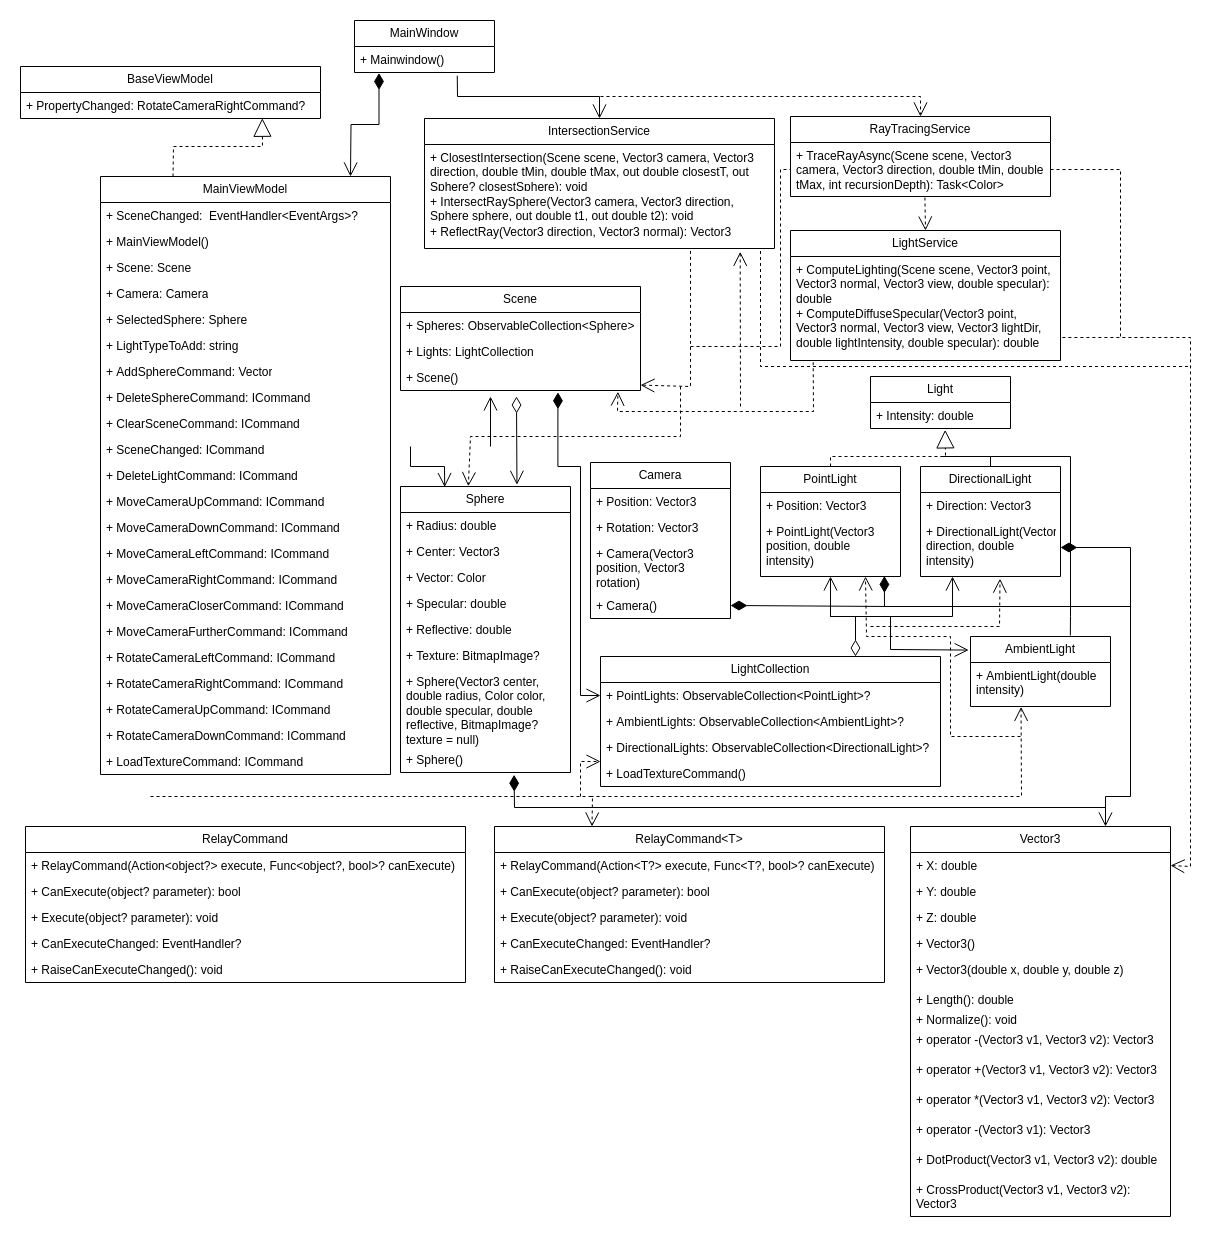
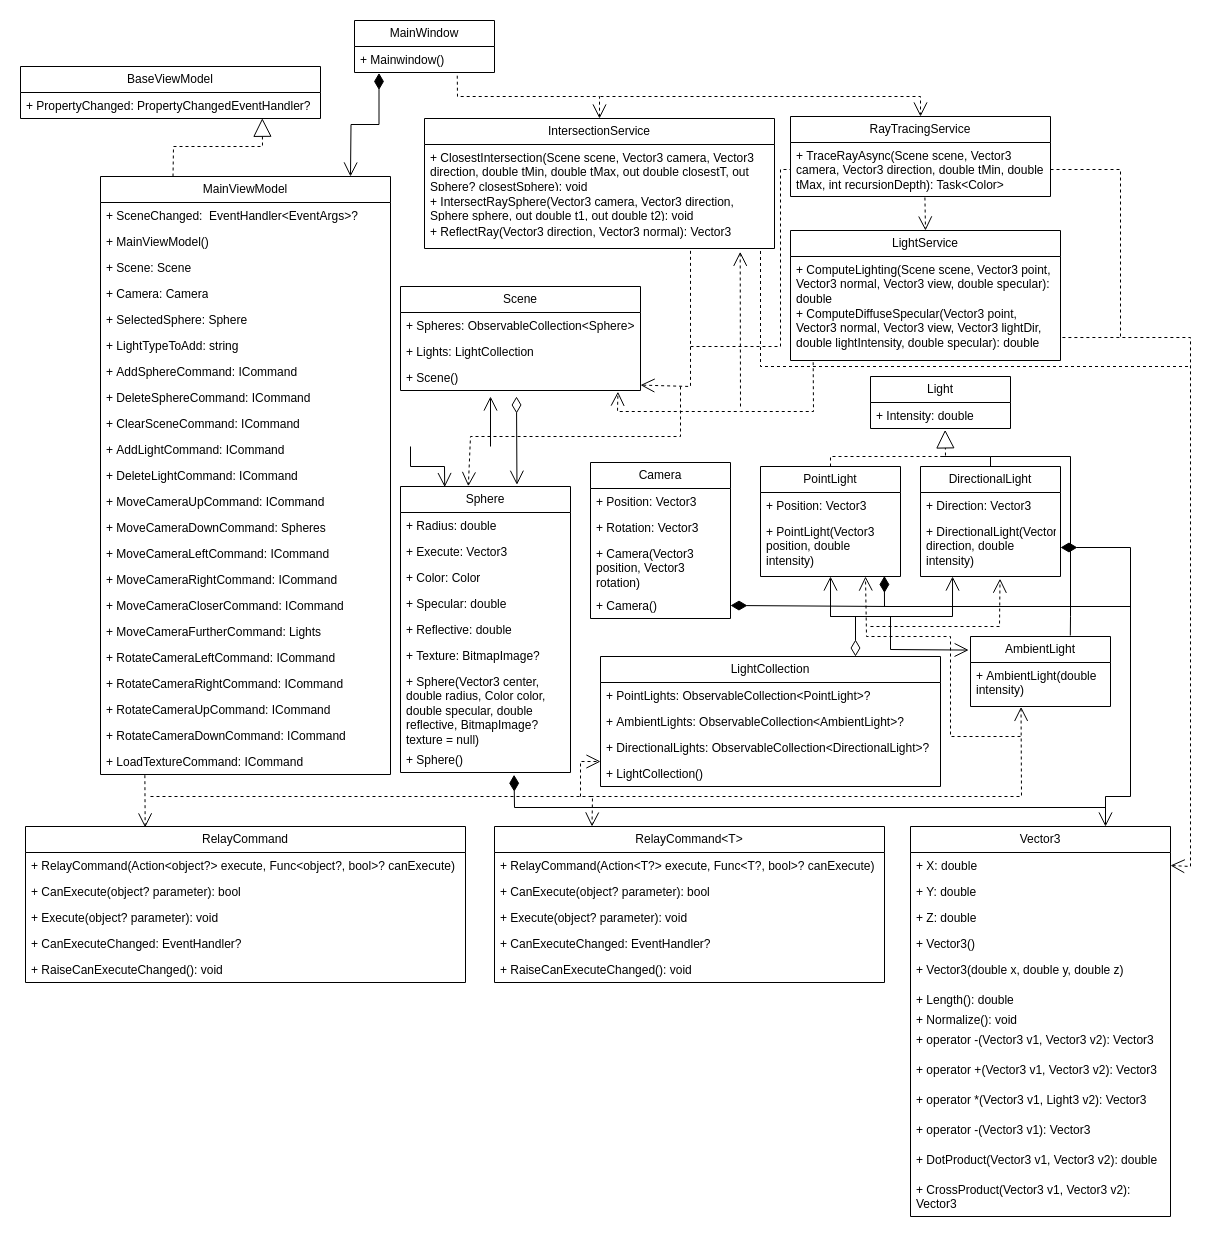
edge "+ Mainwindow()" -> "IntersectionService": style solid -> dashed
node "+ PropertyChanged: RotateCameraRightCommand?": label "+ PropertyChanged: RotateCameraRightCommand?" -> "+ PropertyChanged: PropertyChangedEventHandler?"
node "+ AddSphereCommand: Vector": label "+ AddSphereCommand: Vector" -> "+ AddSphereCommand: ICommand"
node "+ SceneChanged: ICommand": label "+ SceneChanged: ICommand" -> "+ AddLightCommand: ICommand"
node "+ MoveCameraDownCommand: ICommand": label "+ MoveCameraDownCommand: ICommand" -> "+ MoveCameraDownCommand: Spheres"
edge "+ Scene()" -- "+ PointLights: ObservableCollection<PointLight>?": removed
node "+ Center: Vector3": label "+ Center: Vector3" -> "+ Execute: Vector3"
node "+ Vector: Color": label "+ Vector: Color" -> "+ Color: Color"
node "+ MoveCameraFurtherCommand: ICommand": label "+ MoveCameraFurtherCommand: ICommand" -> "+ MoveCameraFurtherCommand: Lights"
node "+ LoadTextureCommand()": label "+ LoadTextureCommand()" -> "+ LightCollection()"
edge "+ LoadTextureCommand: ICommand" -> "RelayCommand": added
node "+ operator *(Vector3 v1, Vector3 v2): Vector3": label "+ operator *(Vector3 v1, Vector3 v2): Vector3" -> "+ operator *(Vector3 v1, Light3 v2): Vector3"
